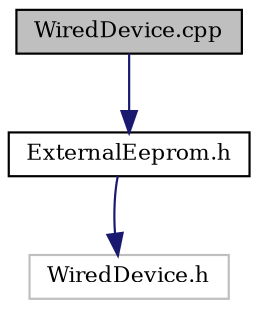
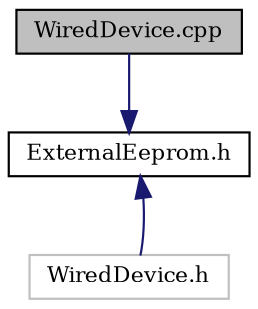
edge "ExternalEeprom.h" -> "WiredDevice.h": reversed
